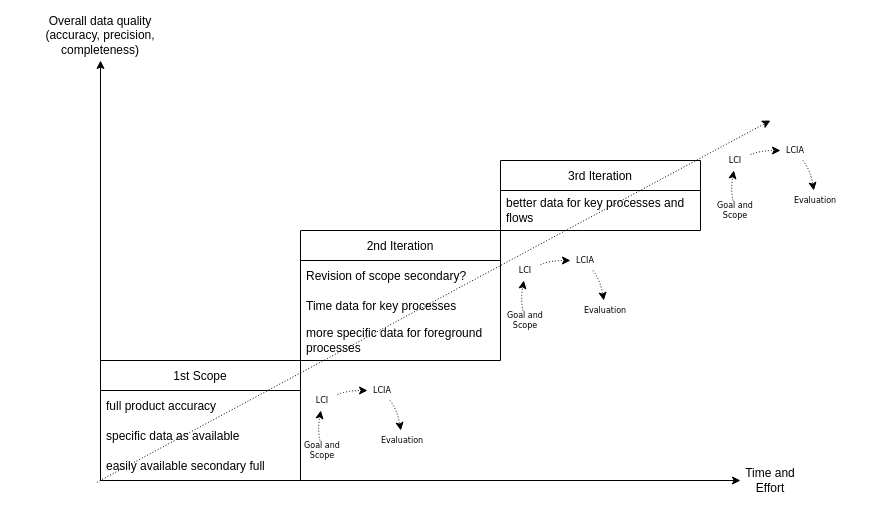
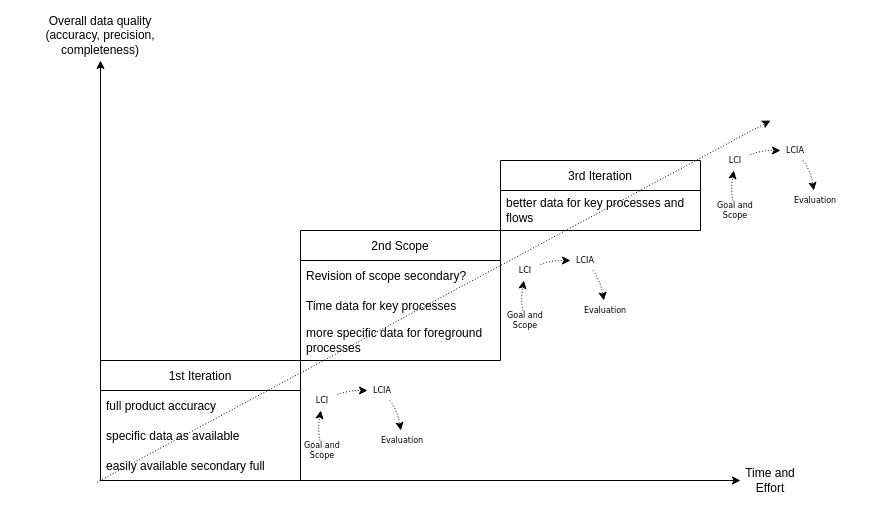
node "2nd Iteration": label "2nd Iteration" -> "2nd Scope"
node "1st Scope": label "1st Scope" -> "1st Iteration"
